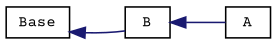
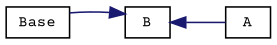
edge "B" -> "Base": reversed
